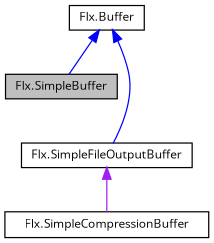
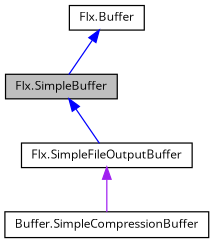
edge "Flx.SimpleFileOutputBuffer" -> "Flx.Buffer": now "Flx.SimpleFileOutputBuffer" -> "Flx.SimpleBuffer"
node "Flx.SimpleCompressionBuffer": label "Flx.SimpleCompressionBuffer" -> "Buffer.SimpleCompressionBuffer"
